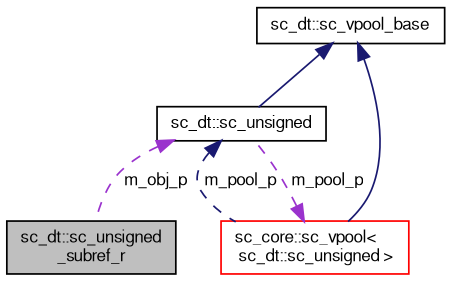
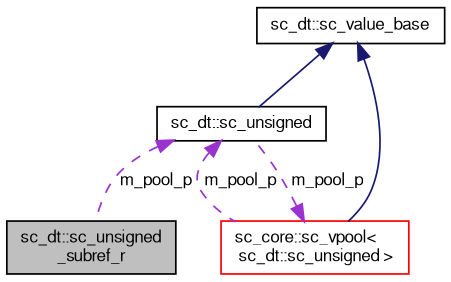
node "sc_dt::sc_vpool_base": label "sc_dt::sc_vpool_base" -> "sc_dt::sc_value_base"
edge "sc_dt::sc_unsigned _subref_r" -> "sc_dt::sc_unsigned": label " m_obj_p" -> " m_pool_p"
edge "sc_core::sc_vpool< sc_dt::sc_unsigned >" -> "sc_dt::sc_unsigned": color midnightblue -> darkorchid3
